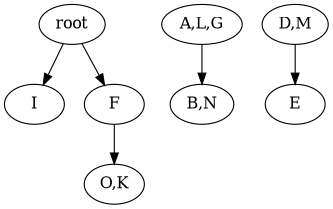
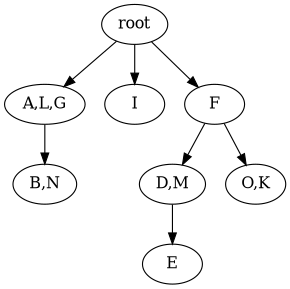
edge "root" -> "A,L,G": added
edge "F" -> "D,M": added
